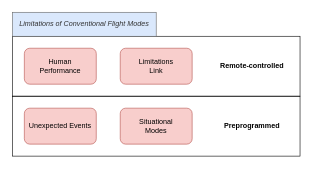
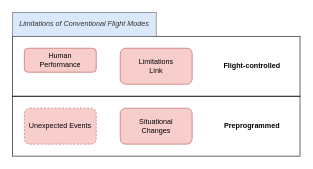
node "Human Performance": size 72x36 -> 72x24
node "Remote-controlled": label "Remote-controlled" -> "Flight-controlled"
node "Unexpected Events": style solid -> dashed
node "Situational Modes": label "Situational Modes" -> "Situational Changes"
